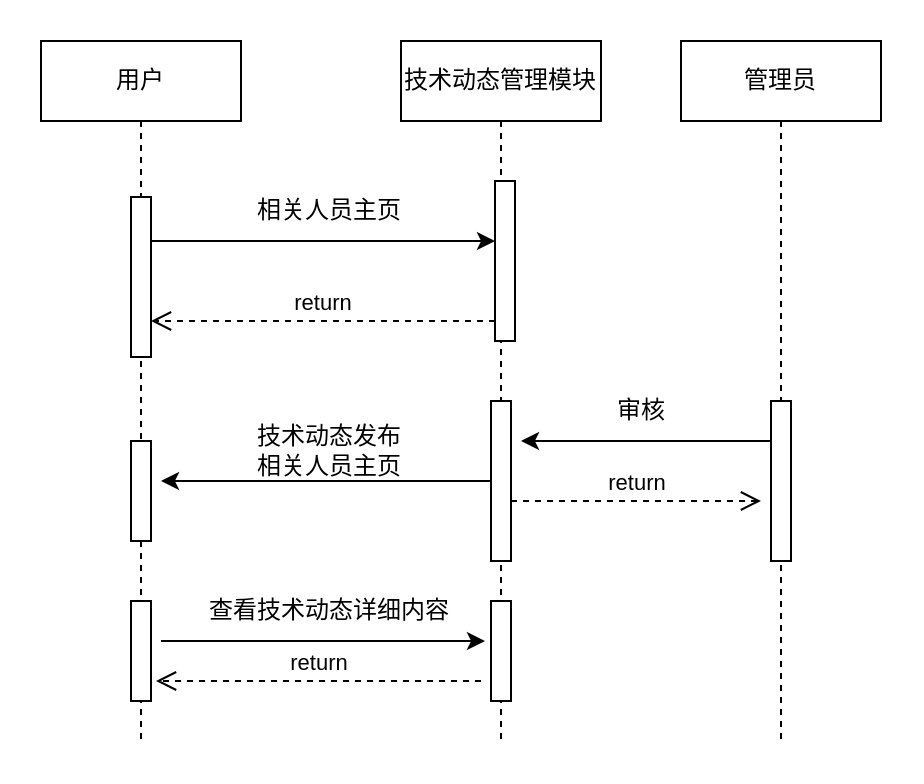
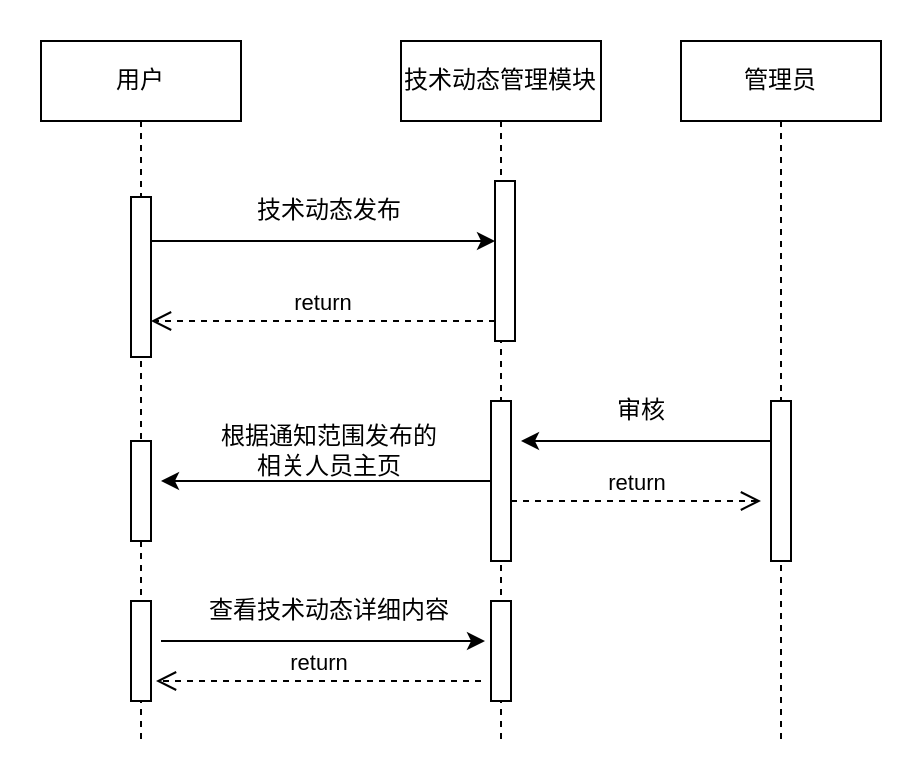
node "相关人员主页": label "相关人员主页" -> "技术动态发布"
node "技术动态发布 相关人员主页": label "技术动态发布 相关人员主页" -> "根据通知范围发布的 相关人员主页"
